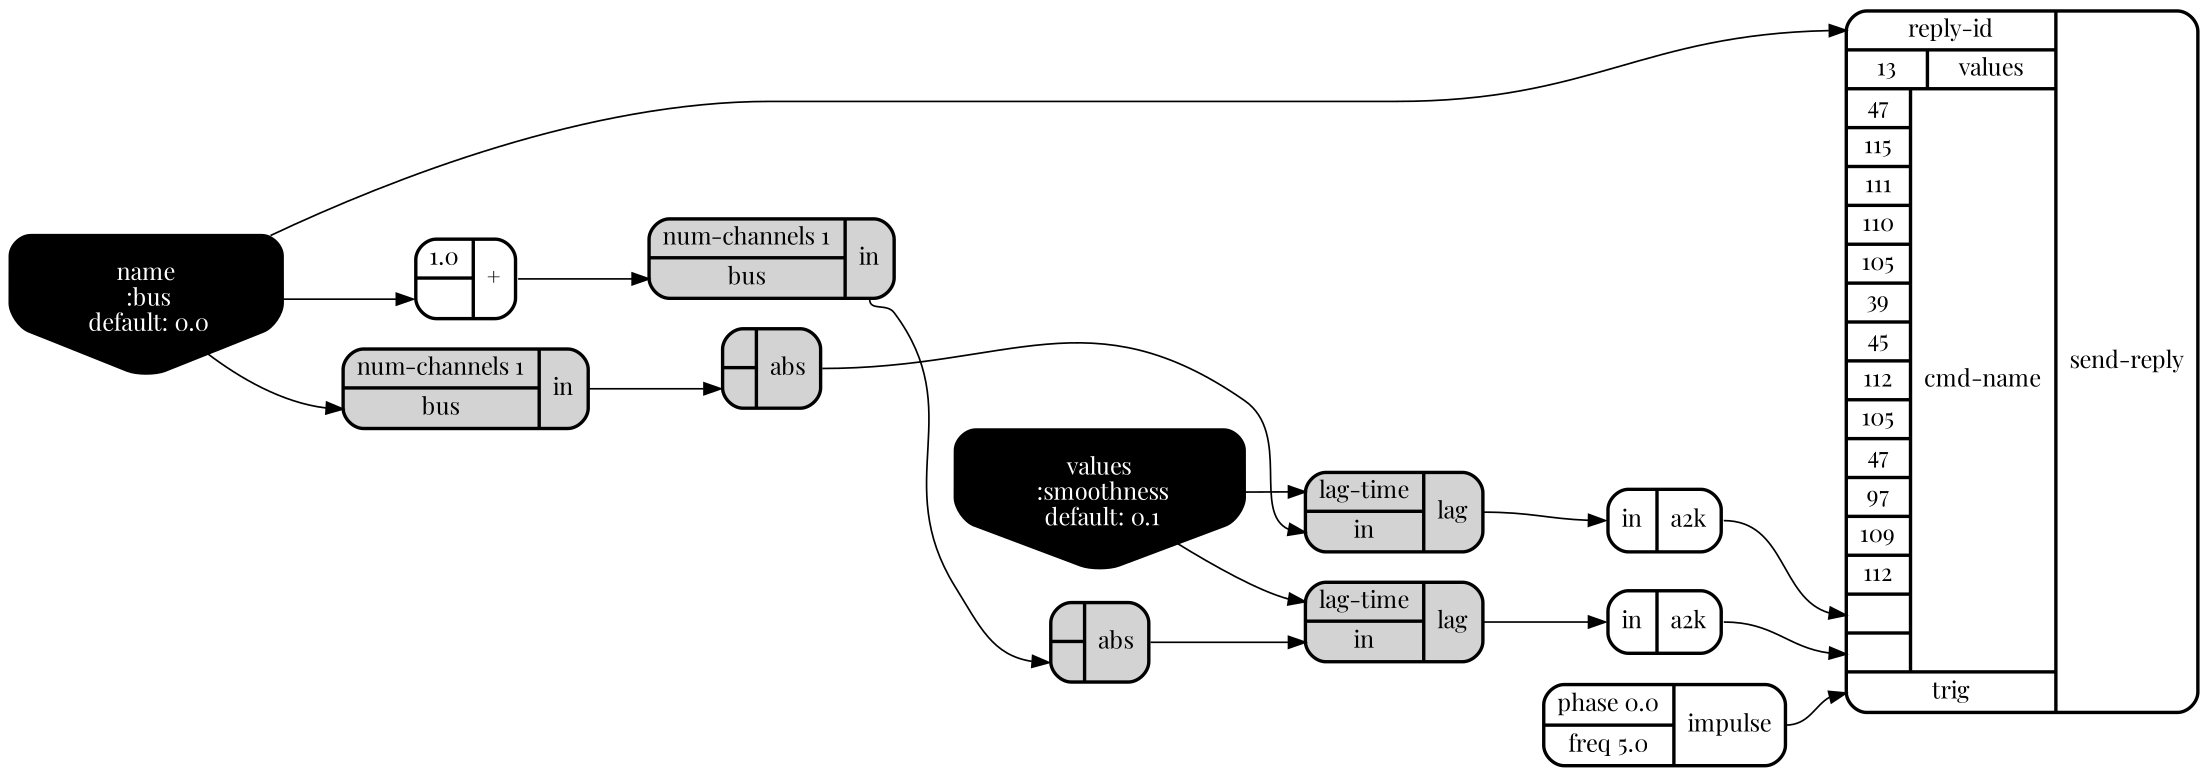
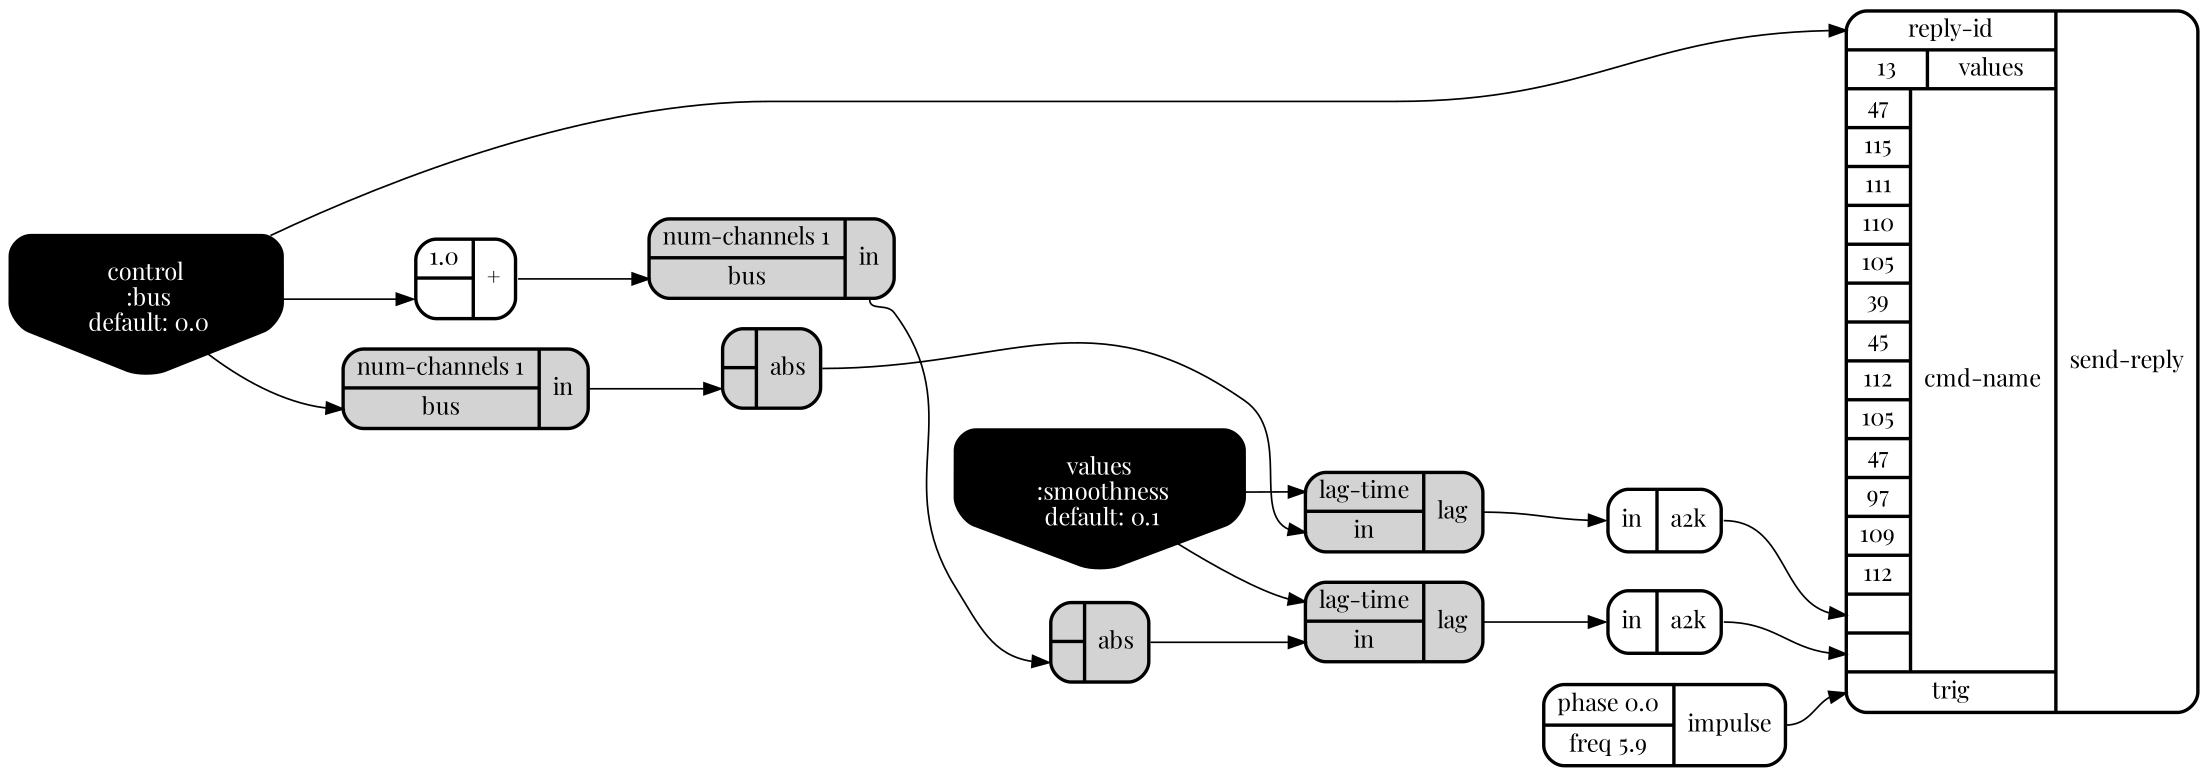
node "name :bus default: 0.0": label "name :bus default: 0.0" -> "control :bus default: 0.0"
node "phase 0.0": text "freq 5.0" -> "freq 5.9"
